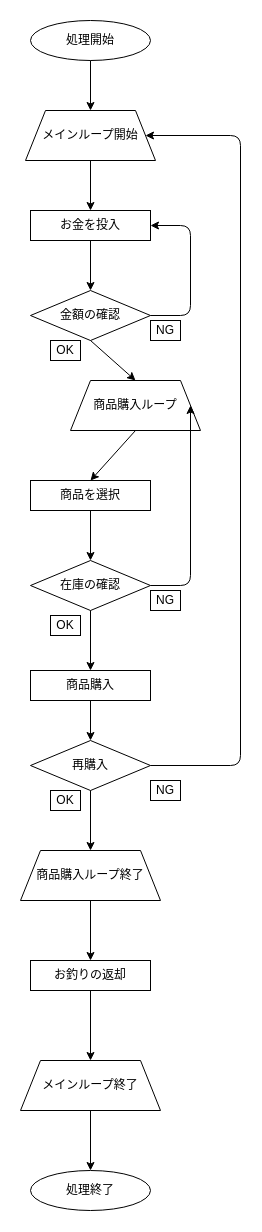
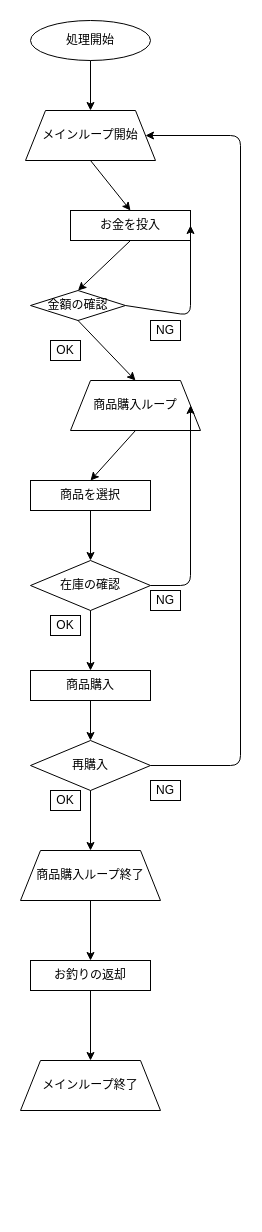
node "お金を投入": moved (91, 226) -> (131, 226)
node "金額の確認": size 120x50 -> 95x30
edge "メインループ終了" -> "処理終了": removed
node "処理終了": removed
